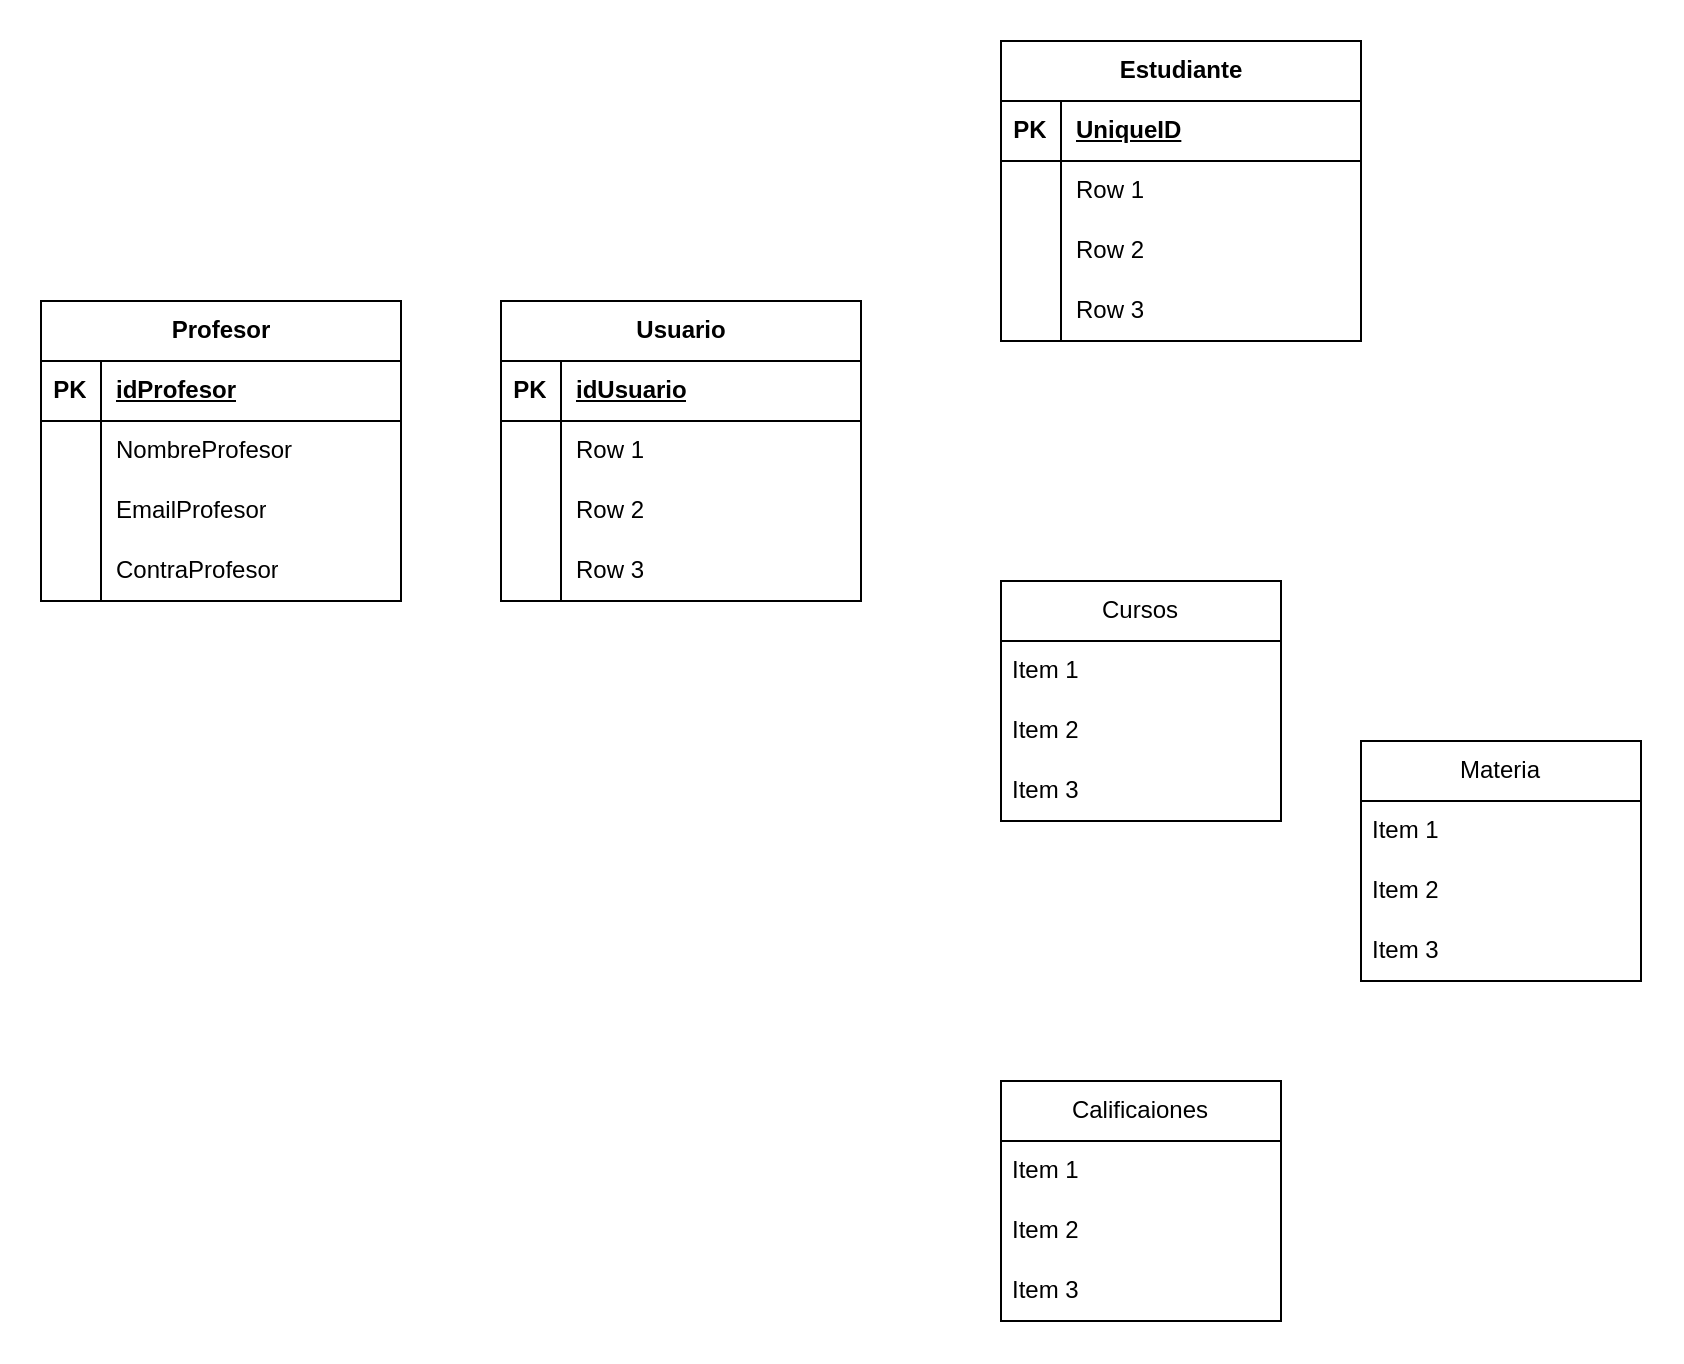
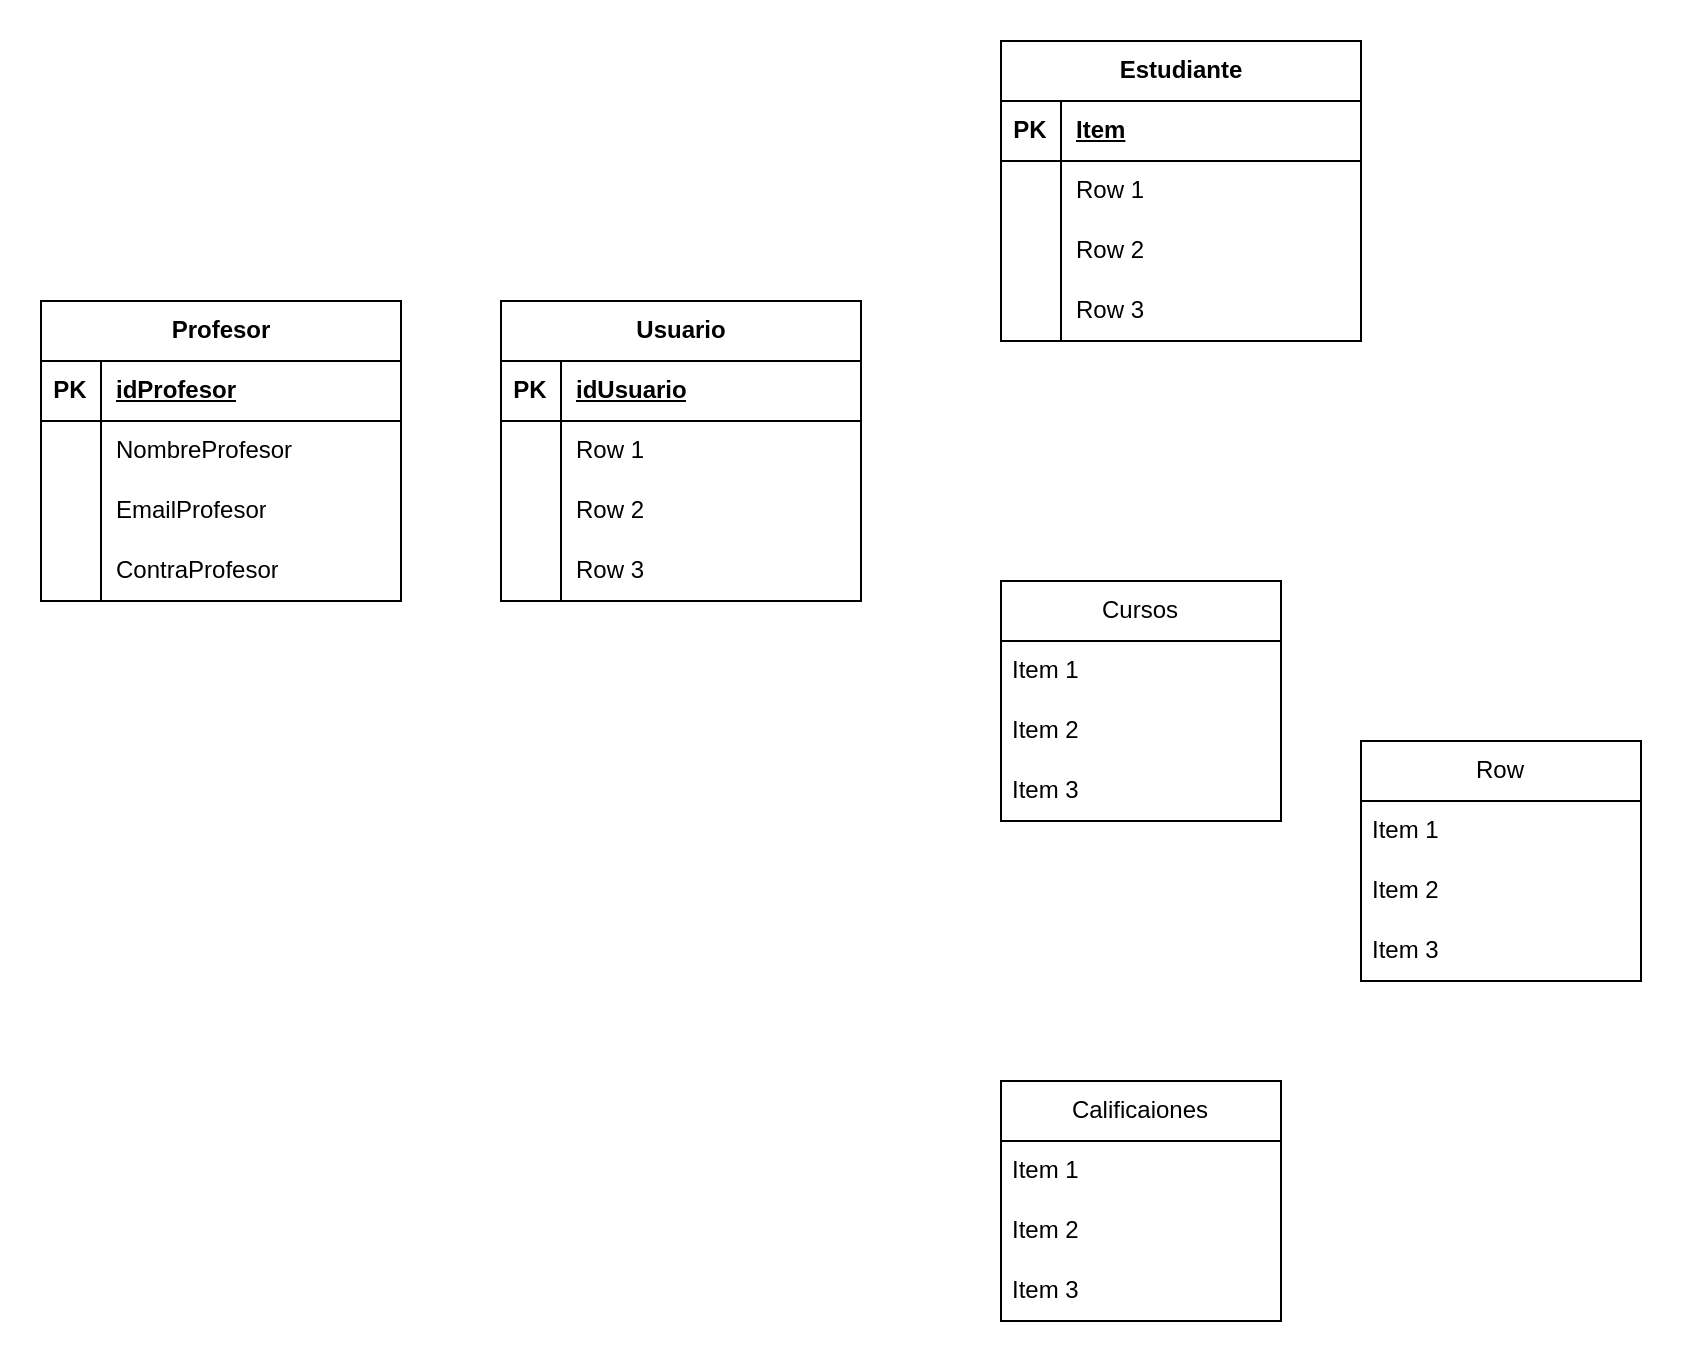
node "UniqueID": label "UniqueID" -> "Item"
node "Materia": label "Materia" -> "Row"
